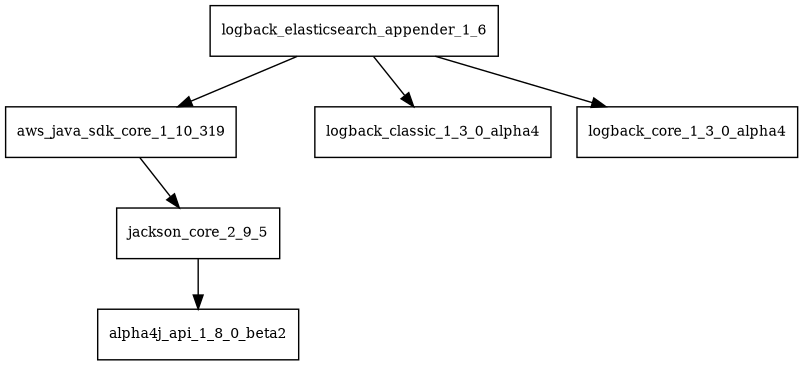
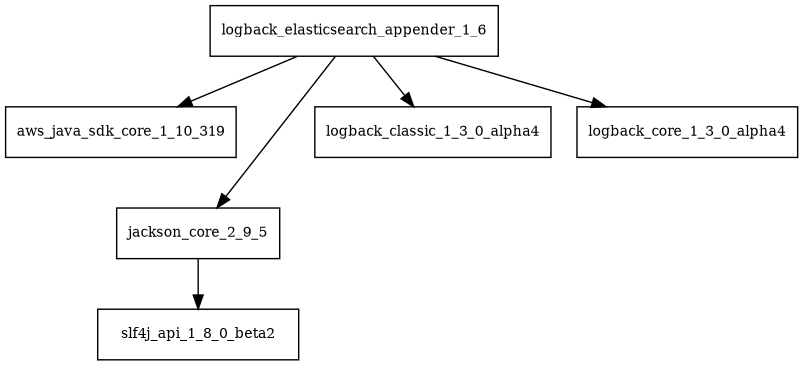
edge "aws_java_sdk_core_1_10_319" -> "jackson_core_2_9_5": now "logback_elasticsearch_appender_1_6" -> "jackson_core_2_9_5"
node "alpha4j_api_1_8_0_beta2": label "alpha4j_api_1_8_0_beta2" -> "slf4j_api_1_8_0_beta2"
